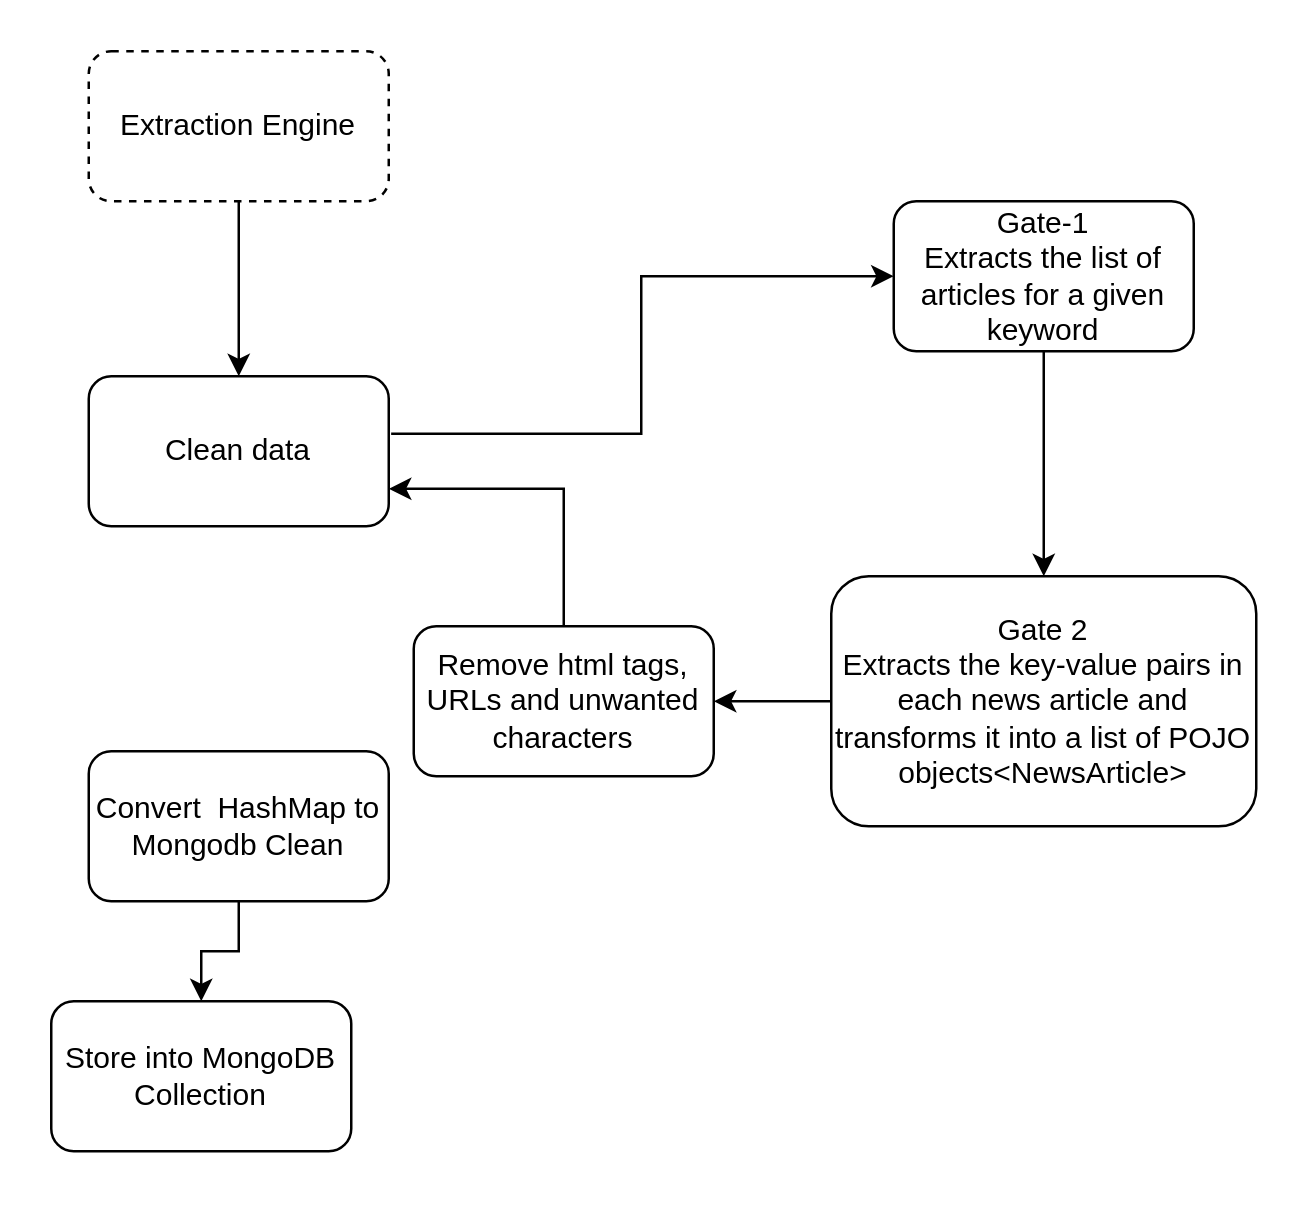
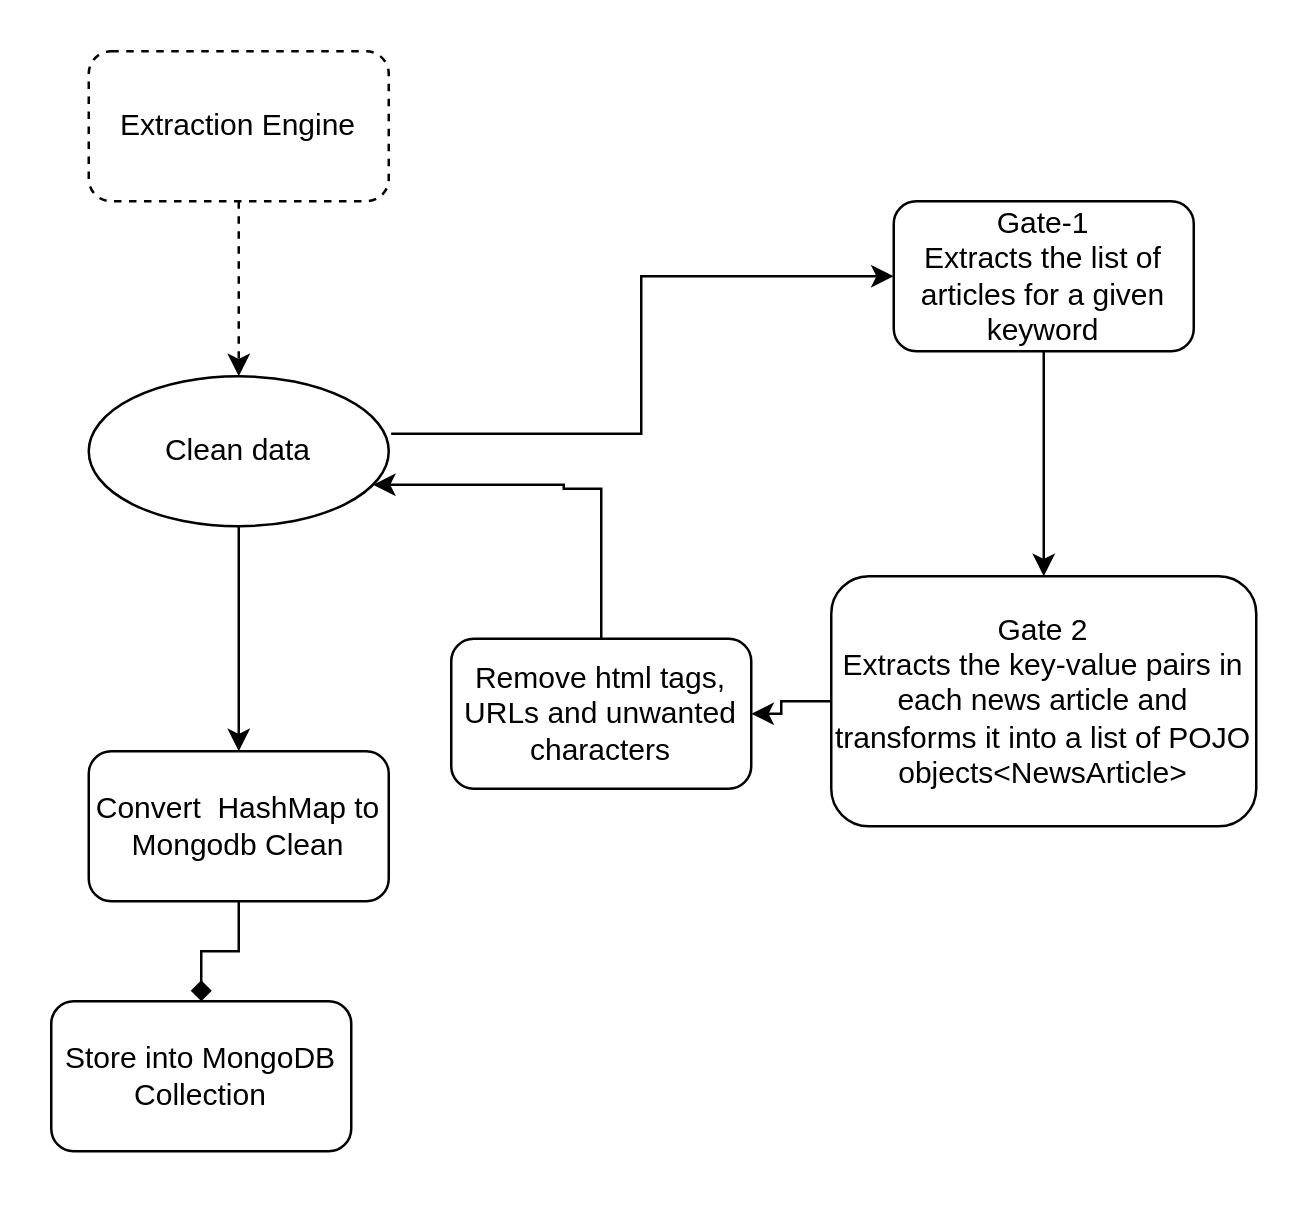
edge "Extraction Engine" -> "Clean data": style solid -> dashed
node "Clean data": shape rounded rectangle -> ellipse
edge "Clean data" -> "Convert HashMap to Mongodb Clean": added
node "Remove html tags, URLs and unwanted characters": moved (564, 701) -> (601, 714)
edge "Convert HashMap to Mongodb Clean" -> "Store into MongoDB Collection": arrowhead classic -> diamond
